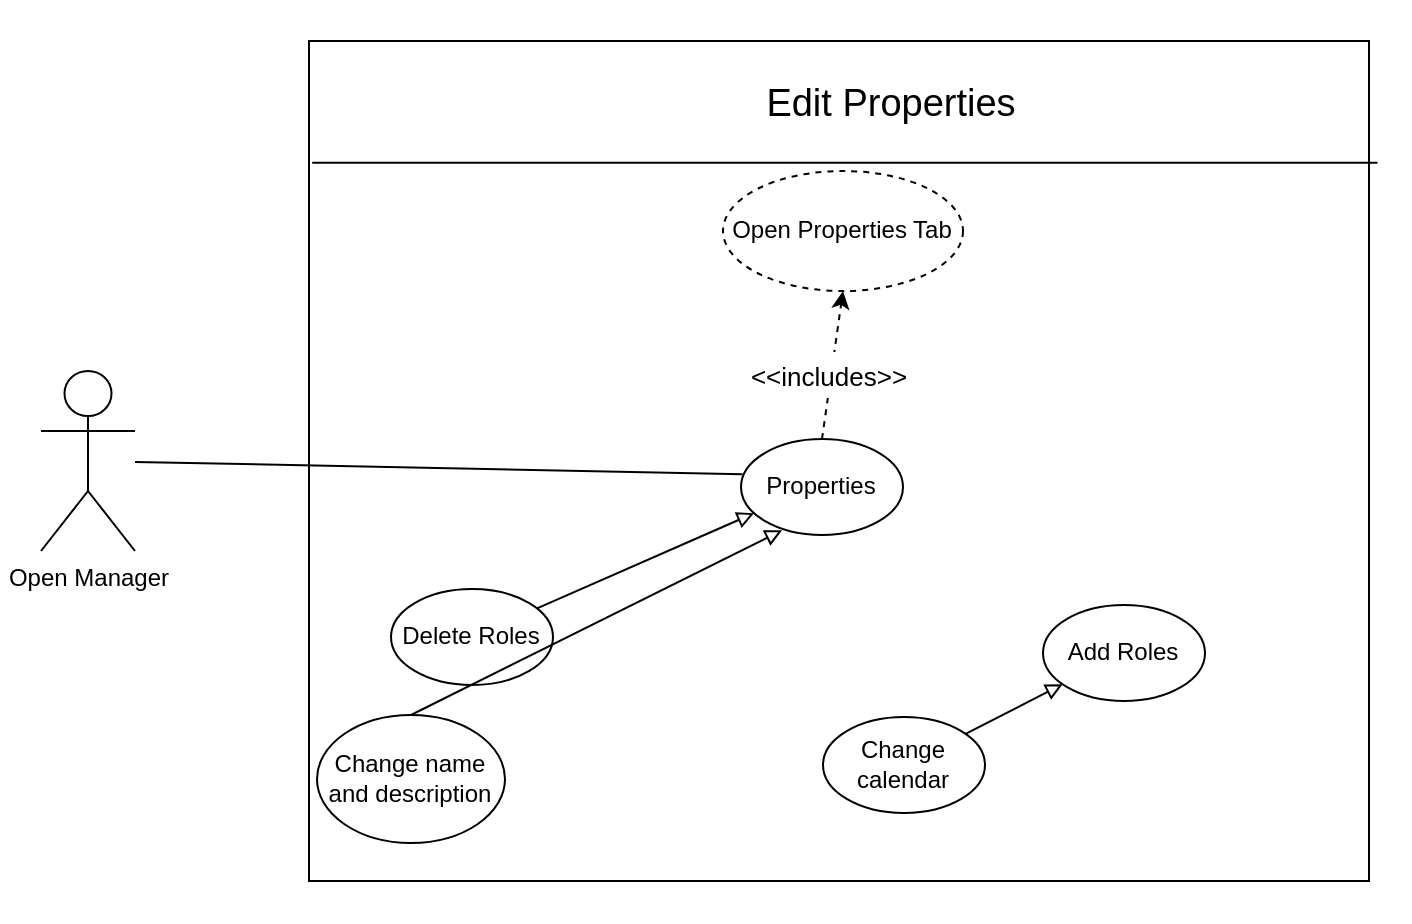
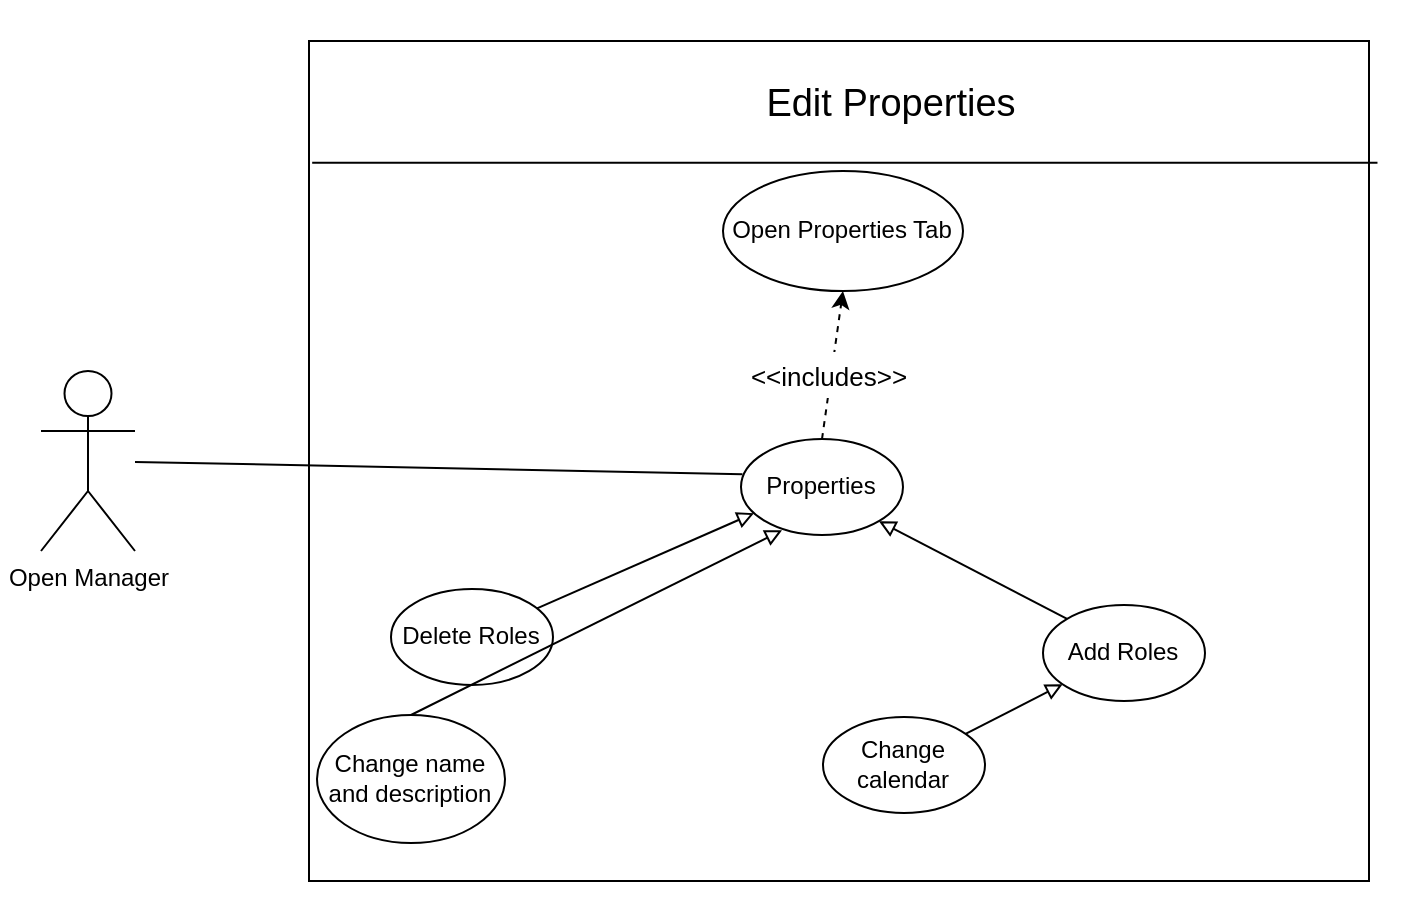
node "Open Properties Tab": style dashed -> solid
edge "Add Roles" -> "Properties": added
